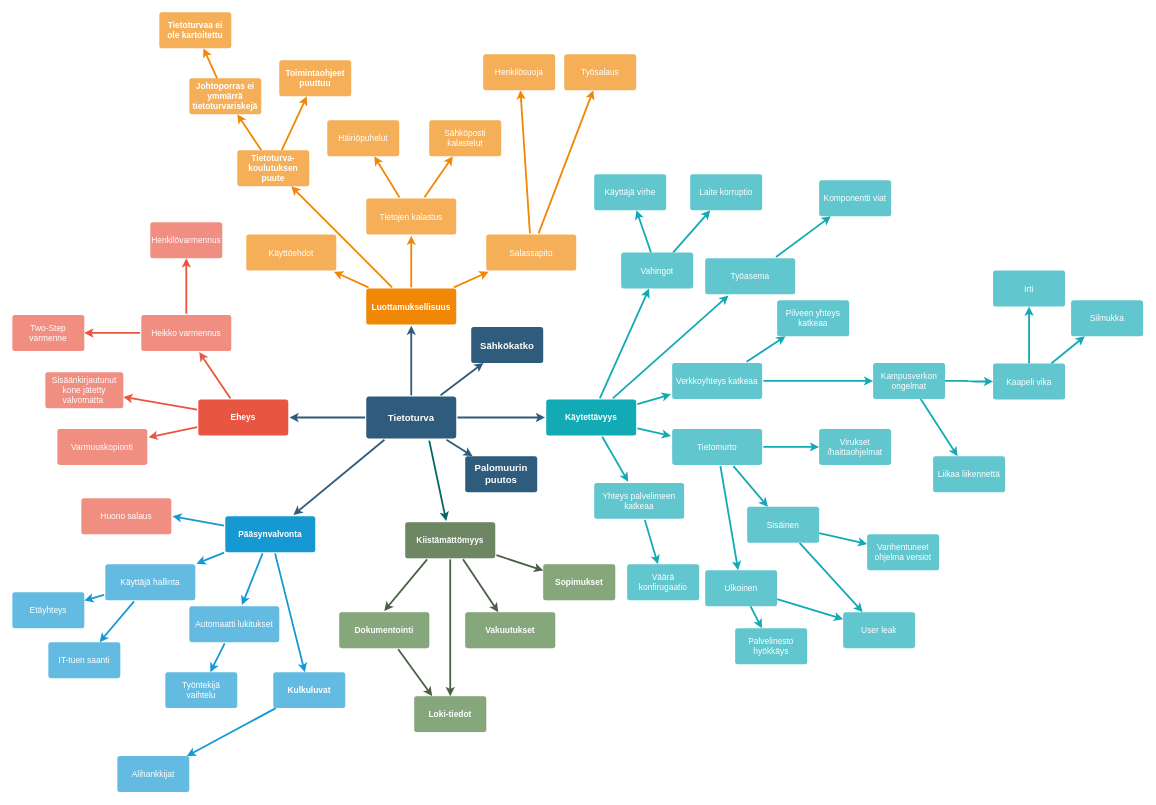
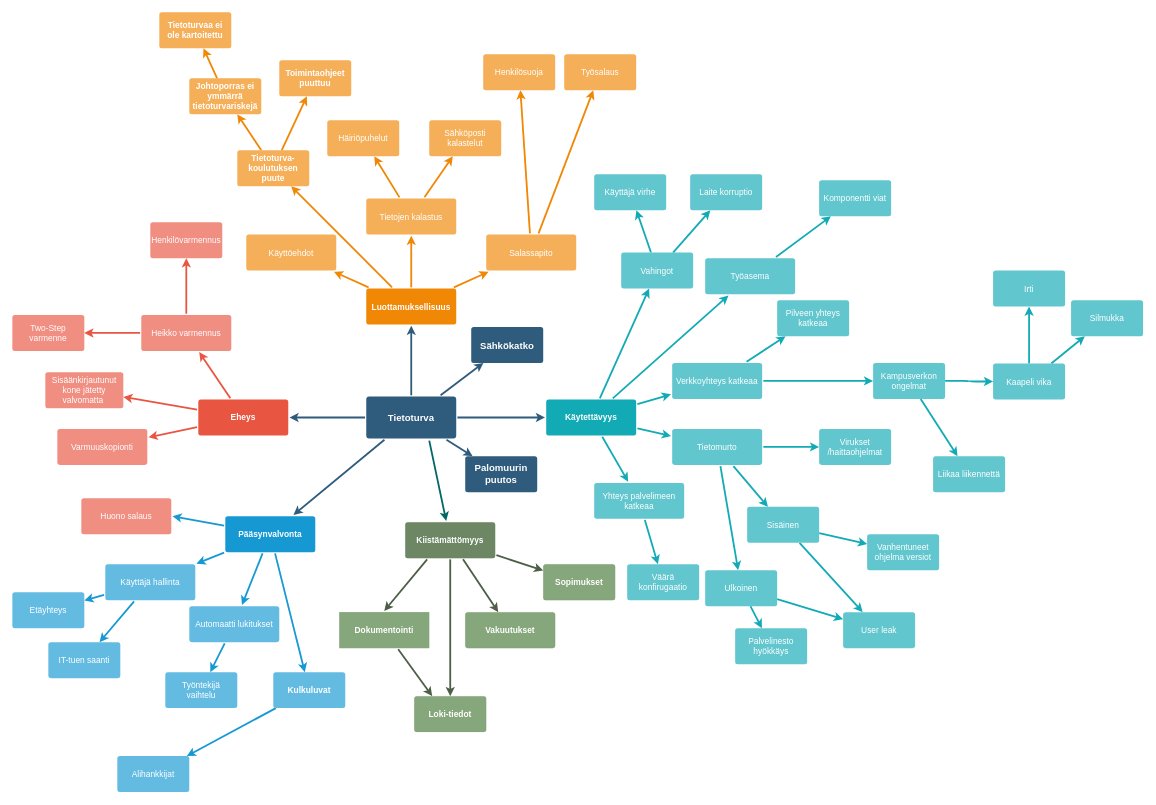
node "Dokumentointi": shape rounded rectangle -> rectangle
